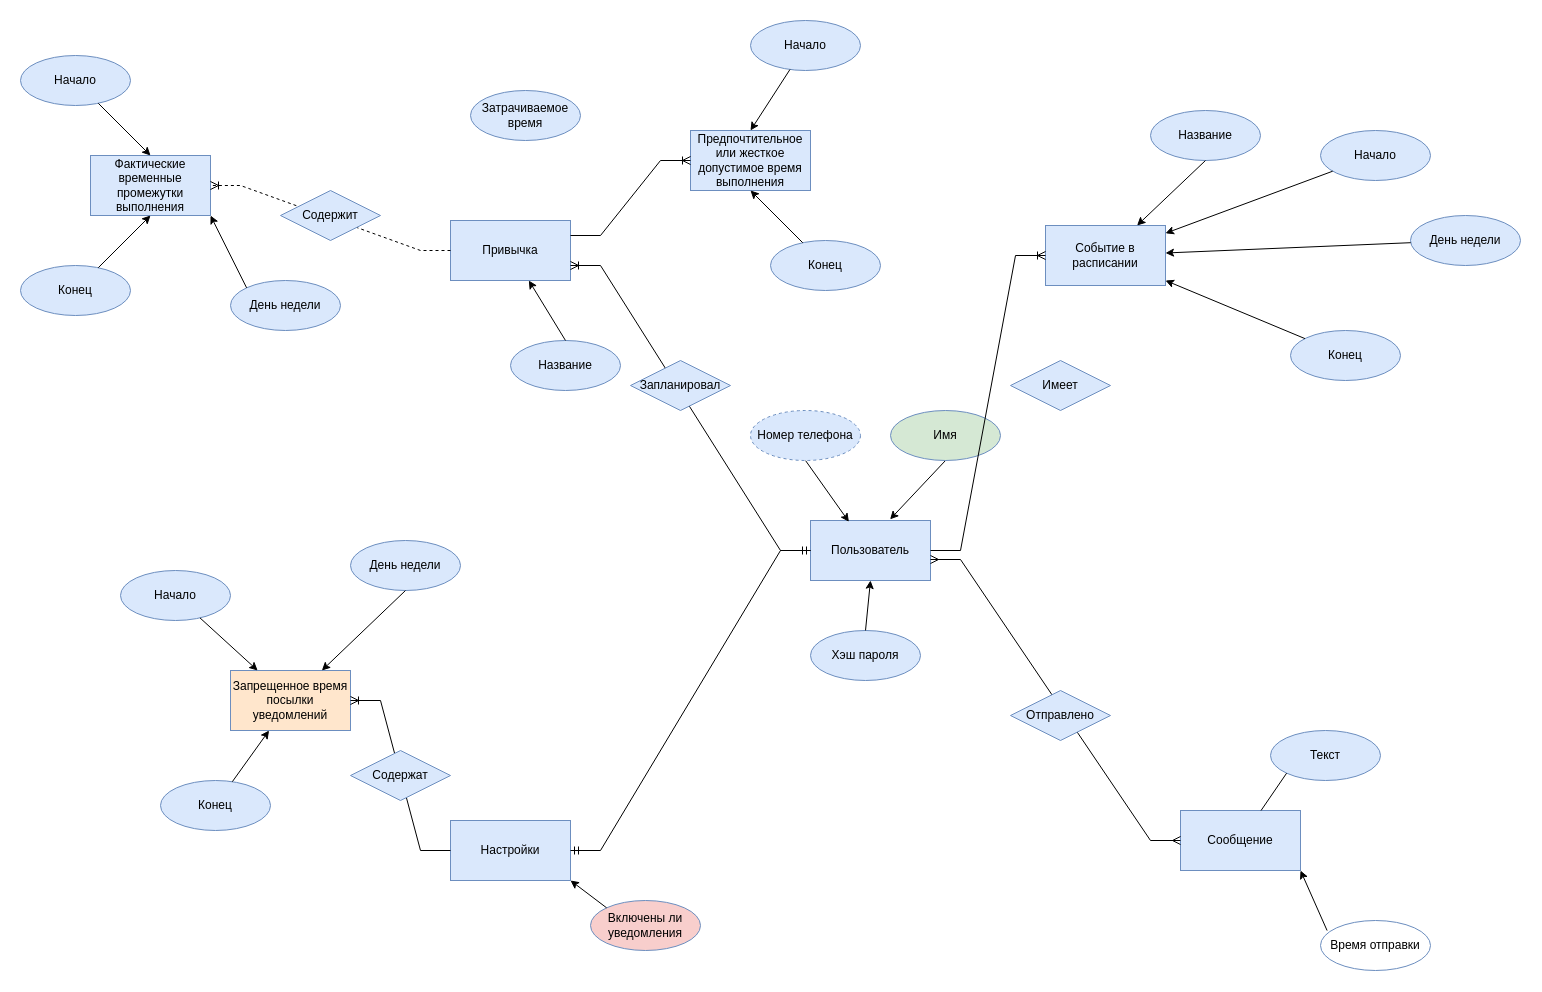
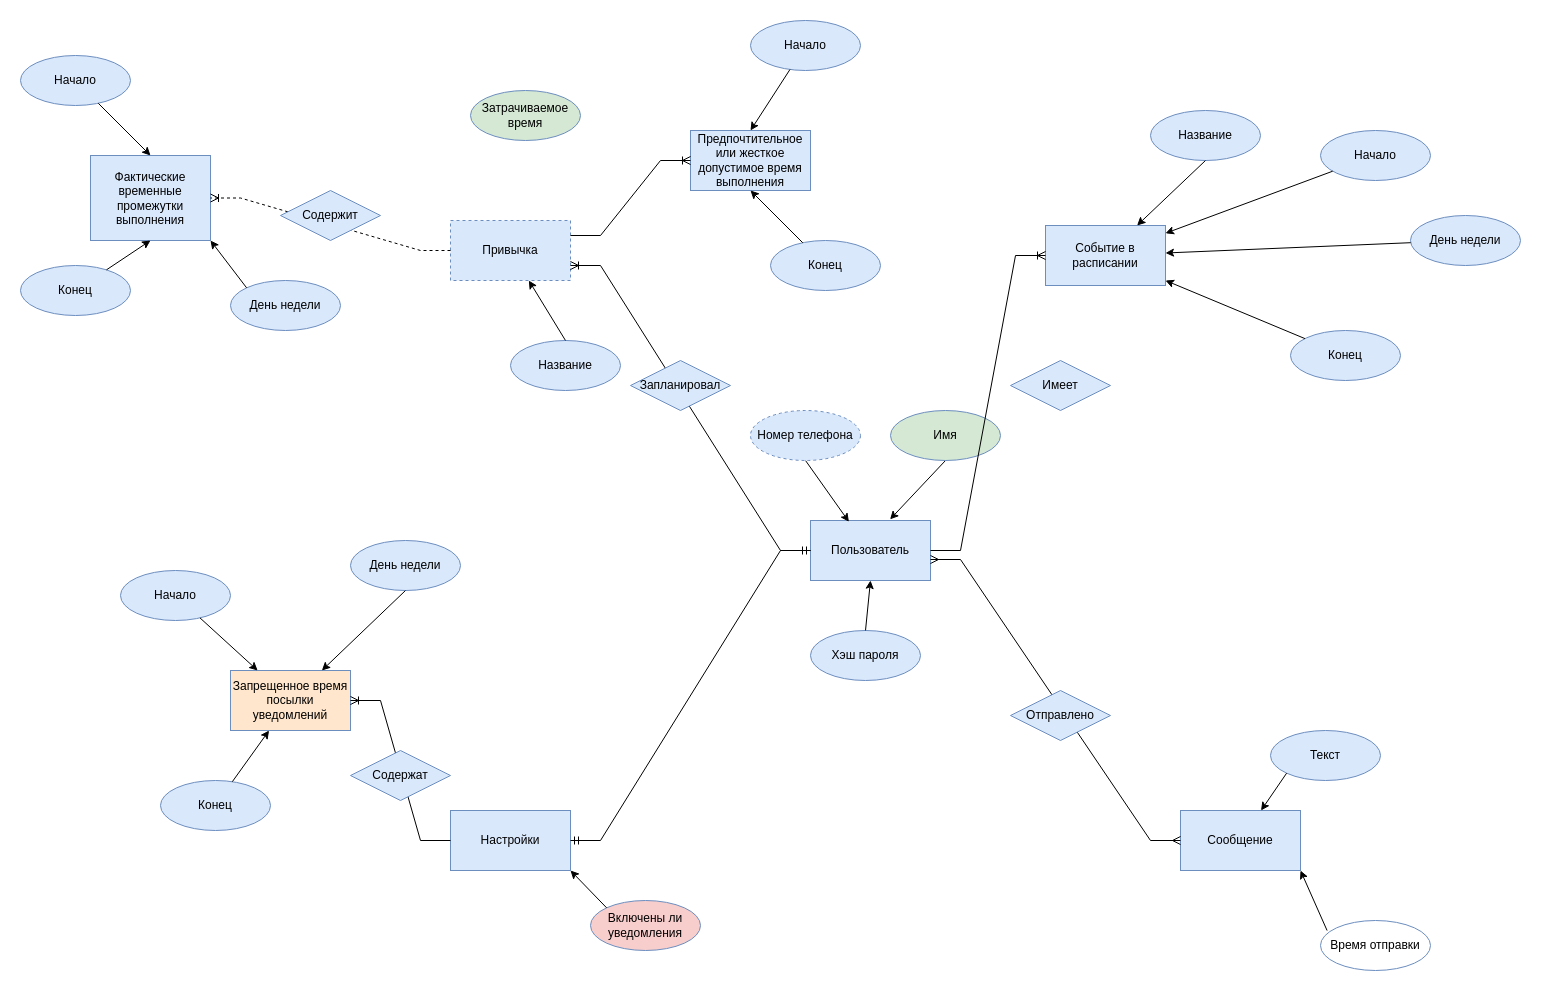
node "Затрачиваемое время": fillcolor #dae8fc -> #d5e8d4
node "Фактические временные промежутки выполнения": size 120x60 -> 120x85
node "Привычка": style solid -> dashed
edge "Текст" -- "Сообщение": arrowhead none -> classic
node "Настройки": moved (511, 851) -> (511, 841)
